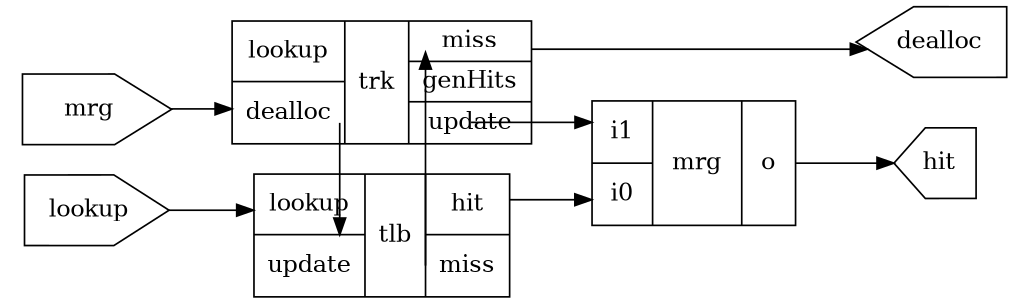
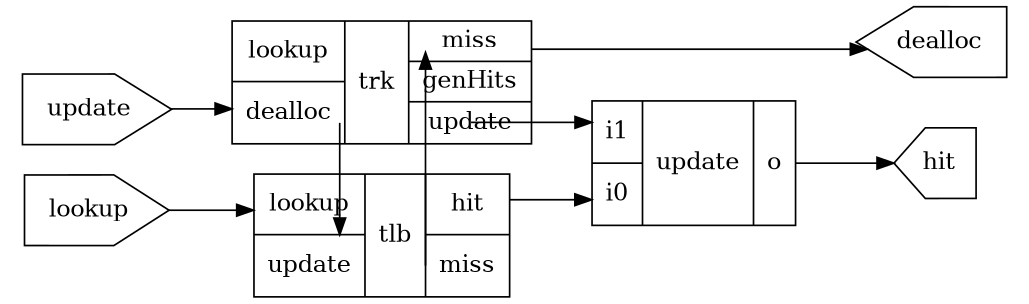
node "mrg": label "mrg" -> "update"
node "i1": text "mrg" -> "update"
